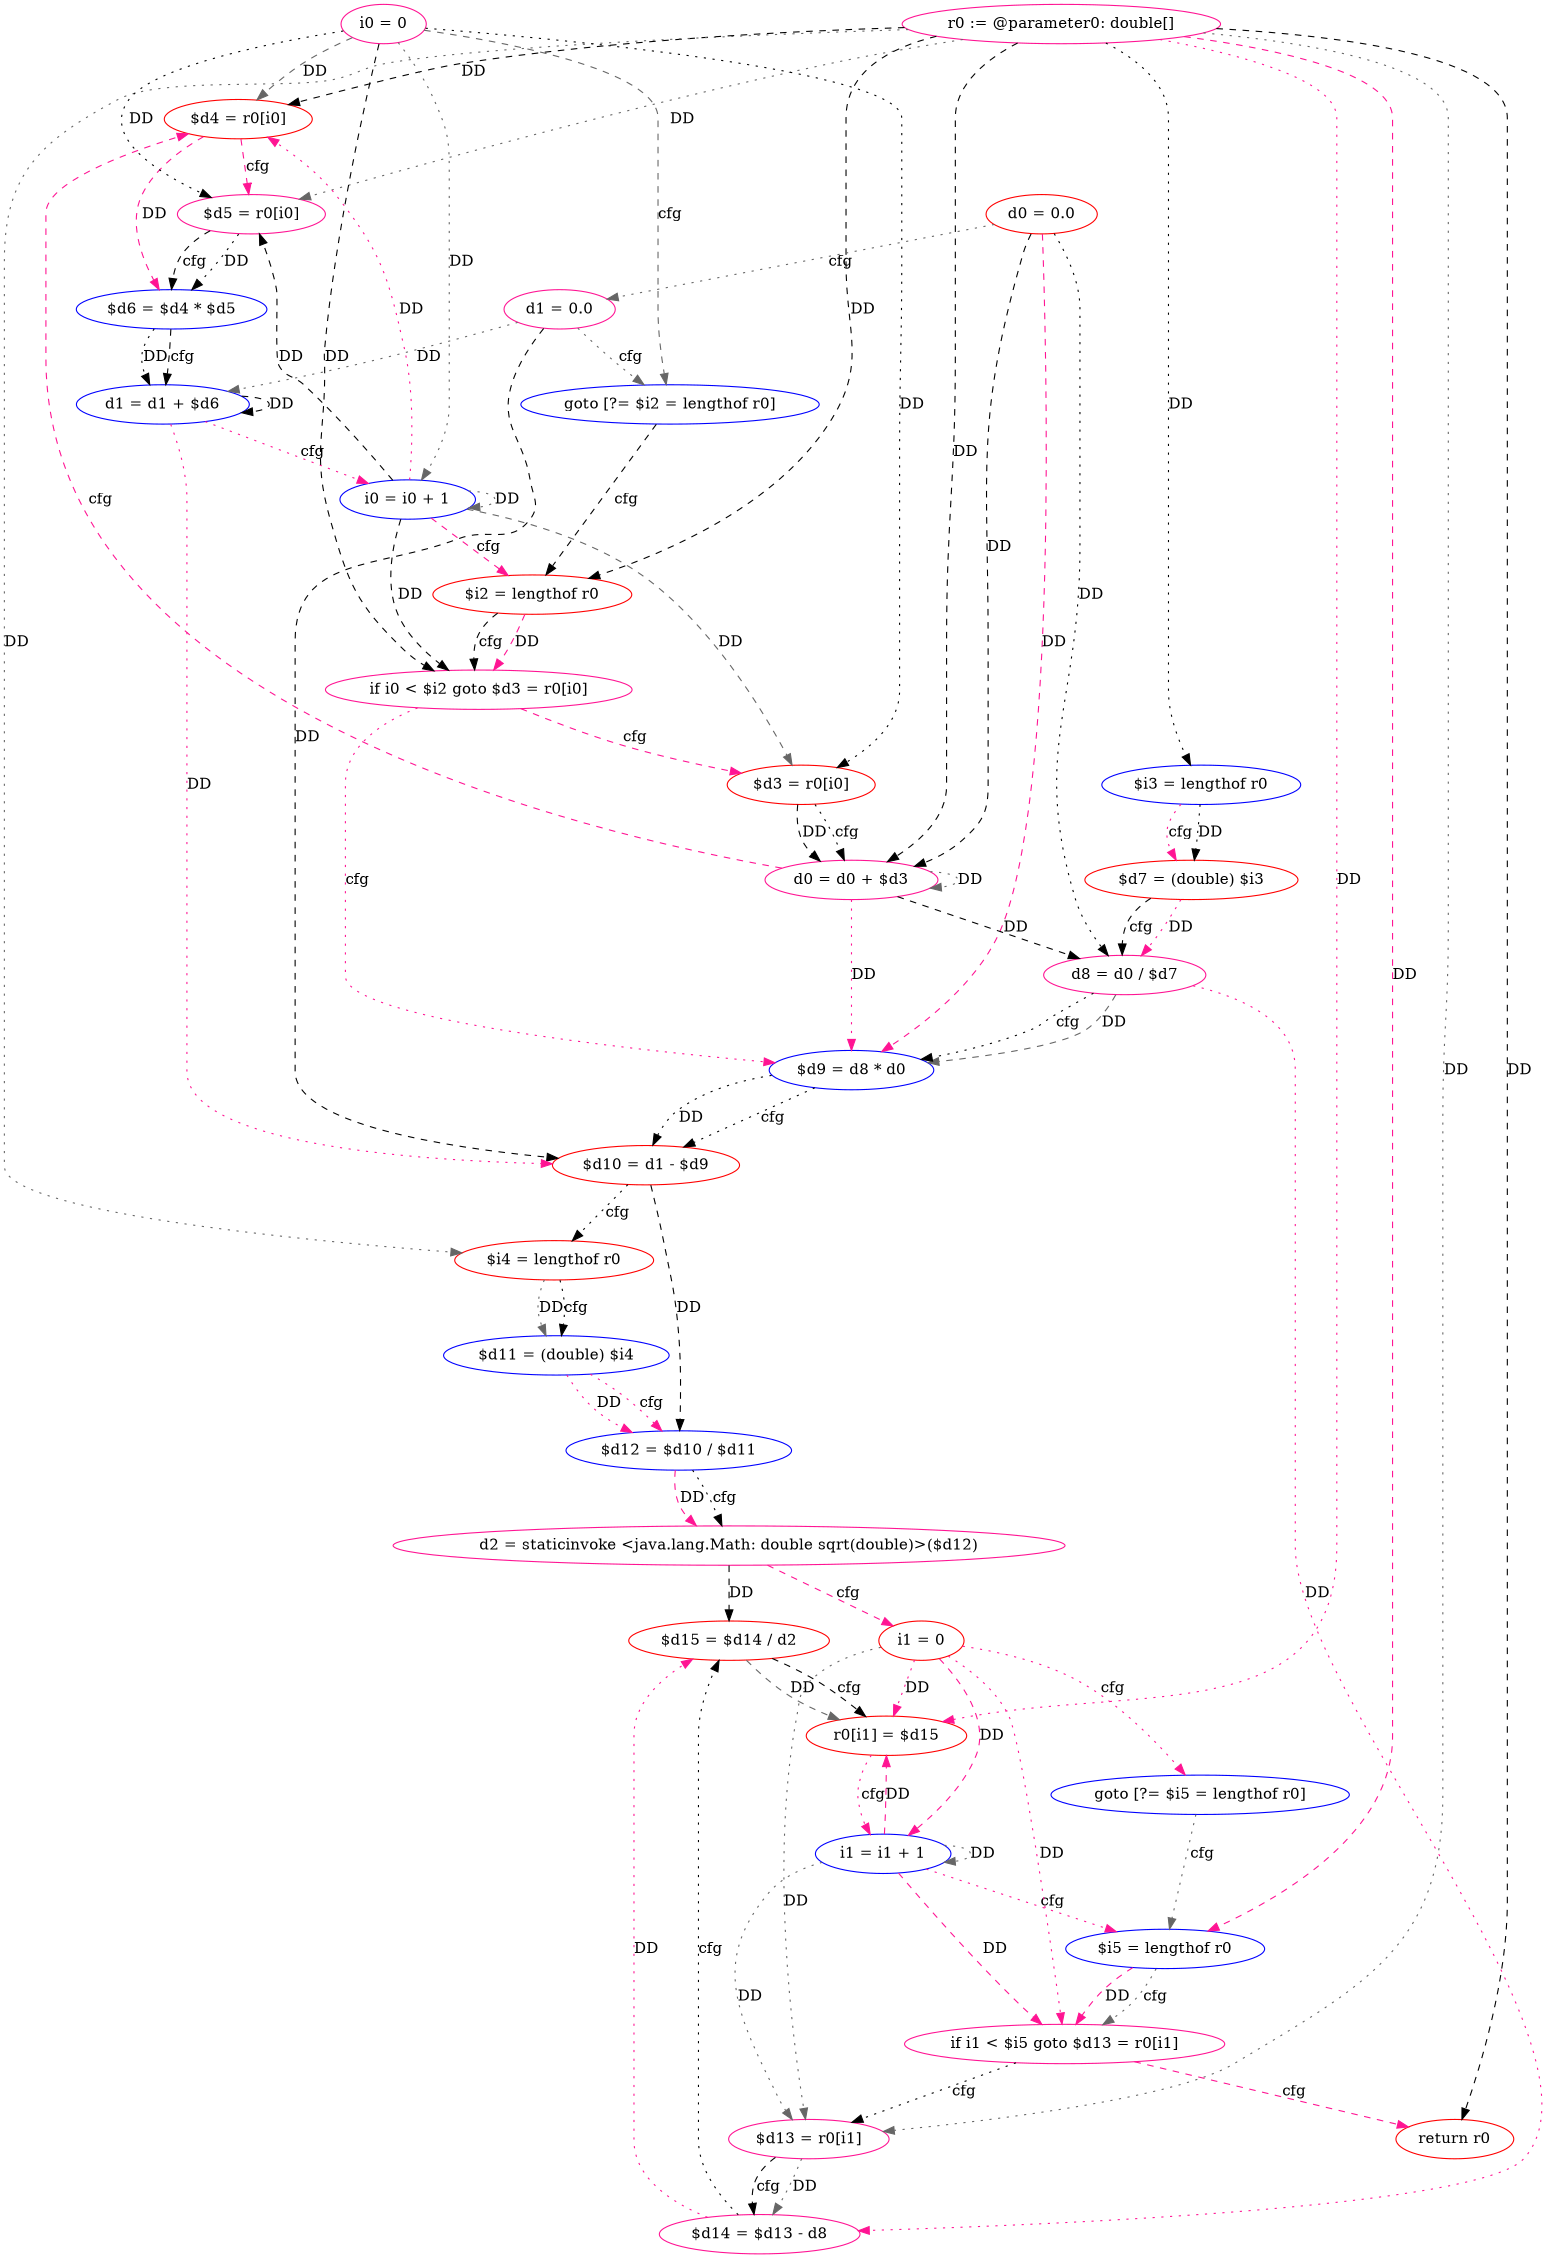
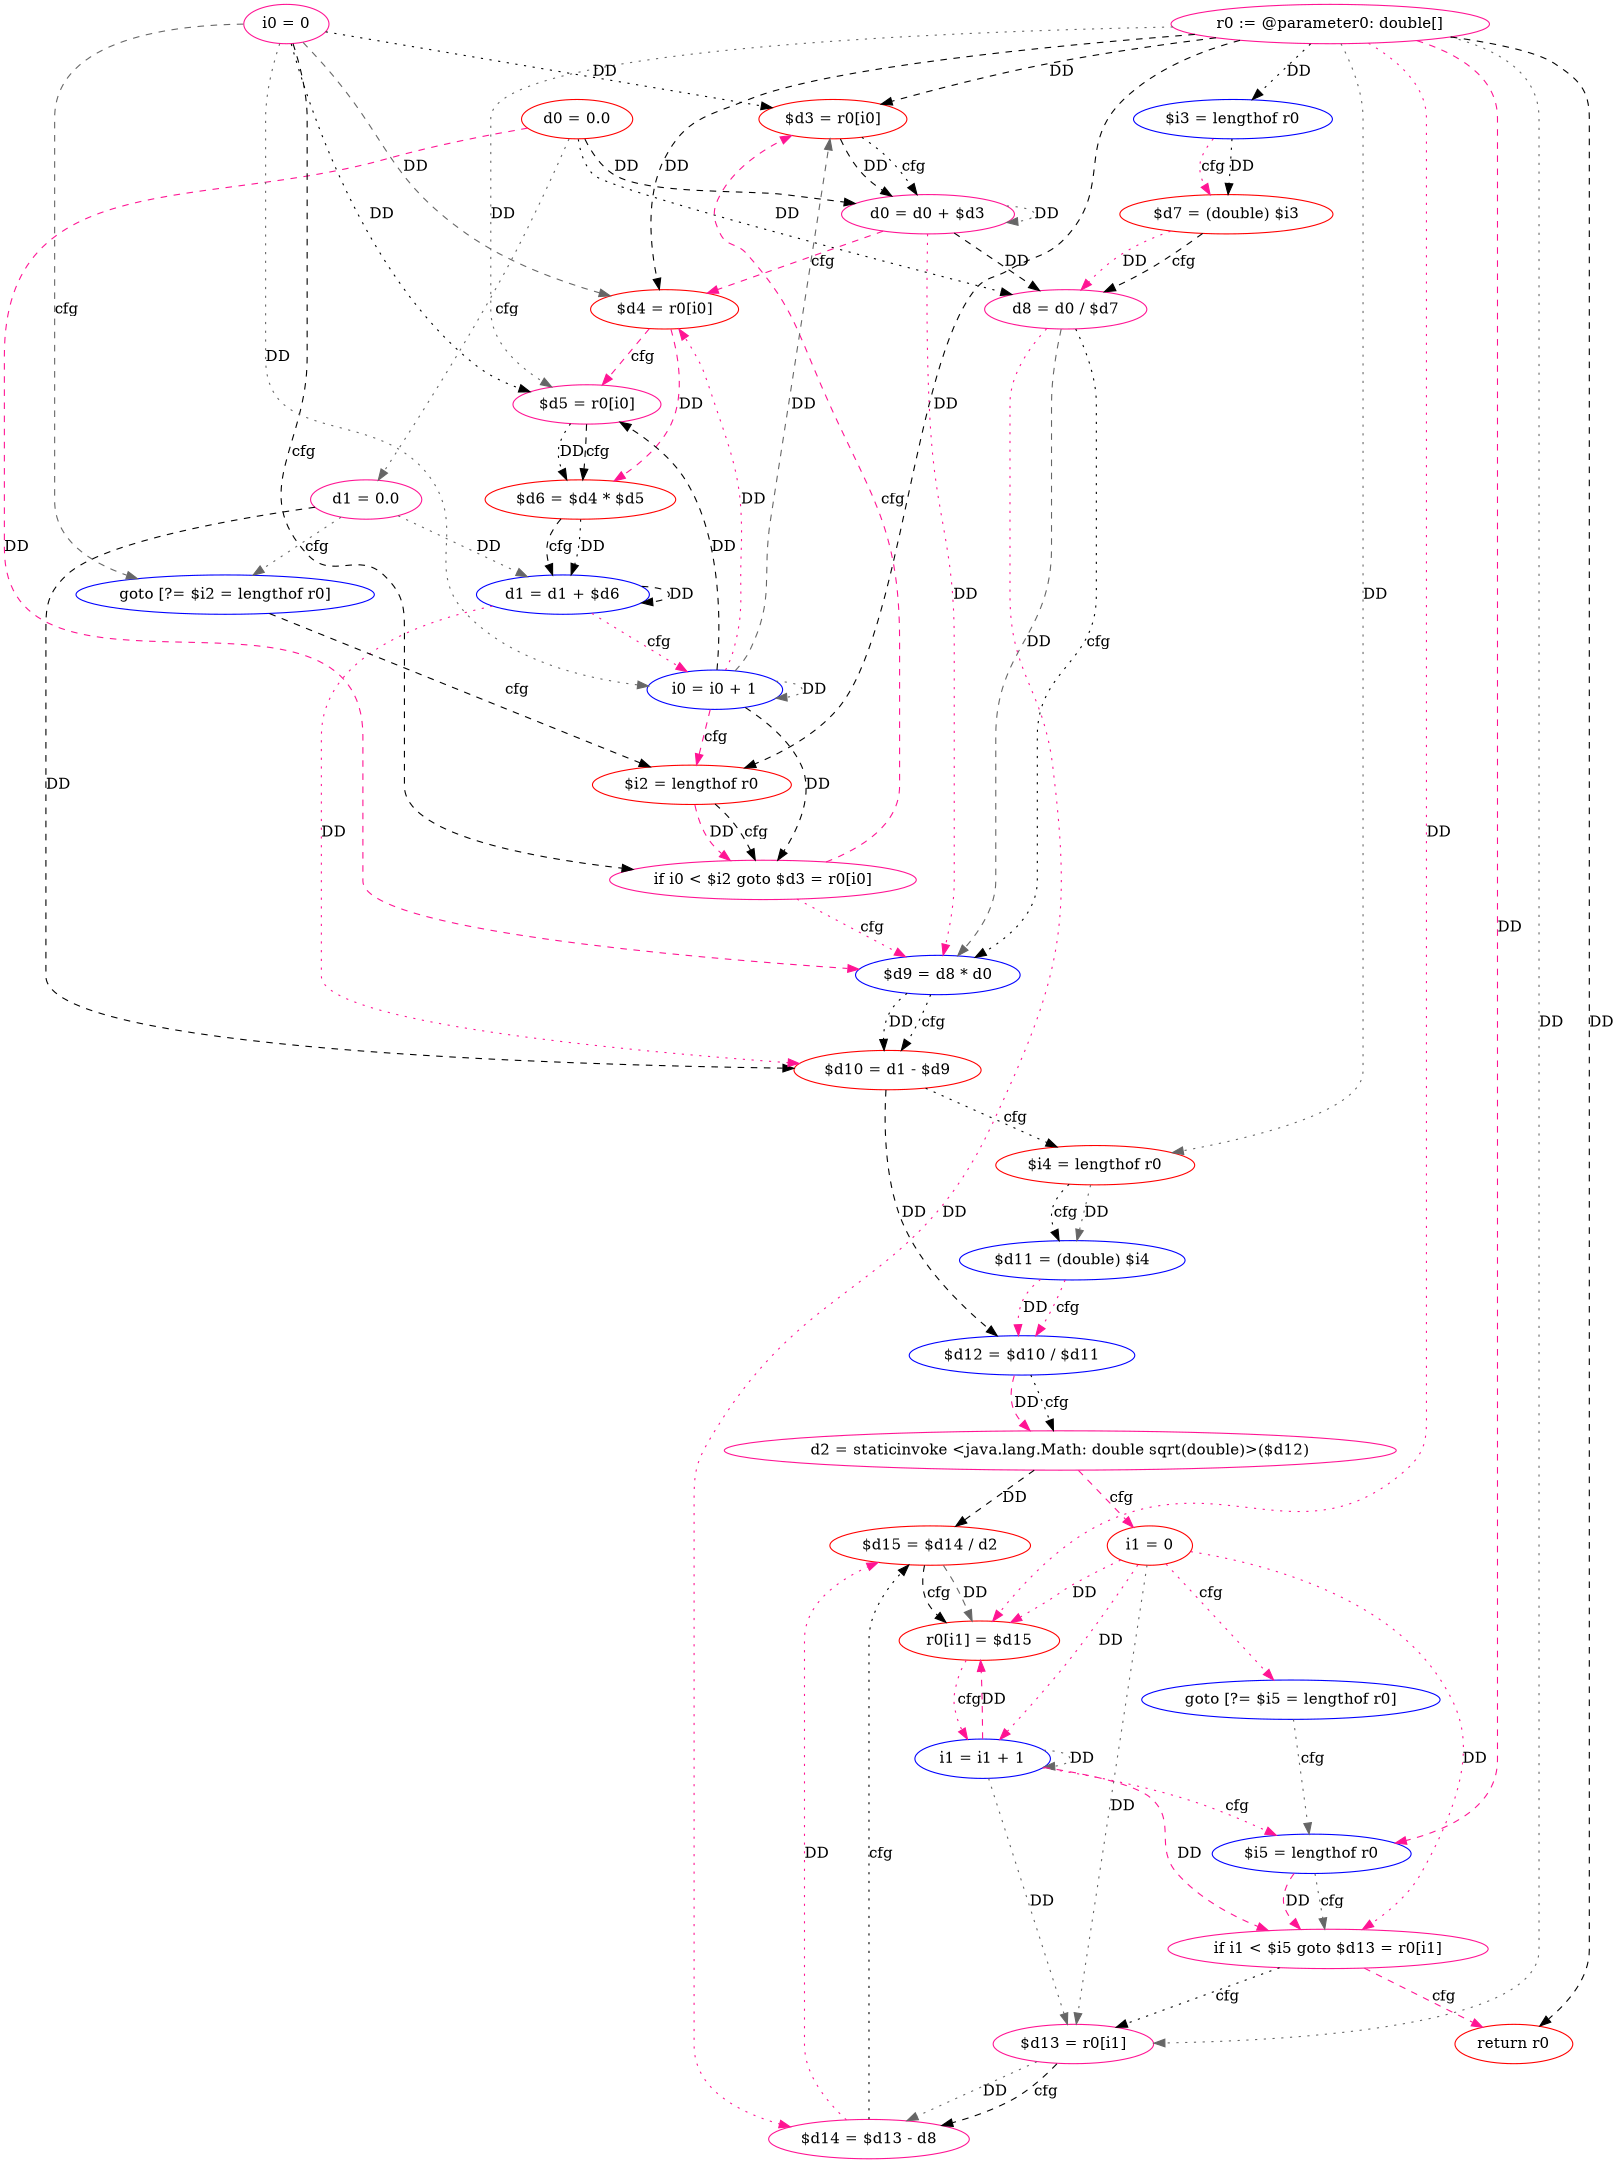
node "$d6 = $d4 * $d5": color blue -> red
edge "i0 = 0" -> "if i0 < $i2 goto $d3 = r0[i0]": label "DD" -> "cfg"
edge "r0 := @parameter0: double[]" -> "d0 = d0 + $d3": now "r0 := @parameter0: double[]" -> "$d3 = r0[i0]"
edge "i1 = 0" -> "i1 = i1 + 1": style dashed -> dotted
